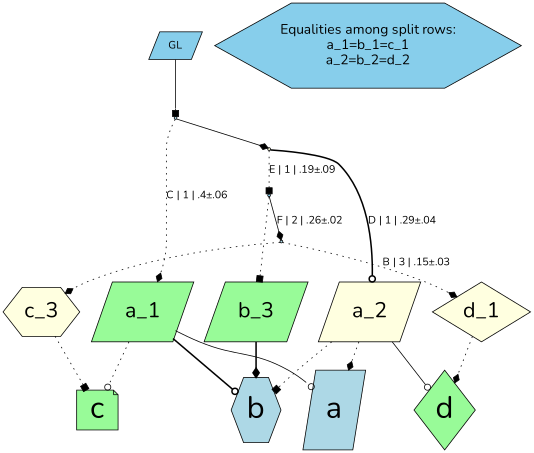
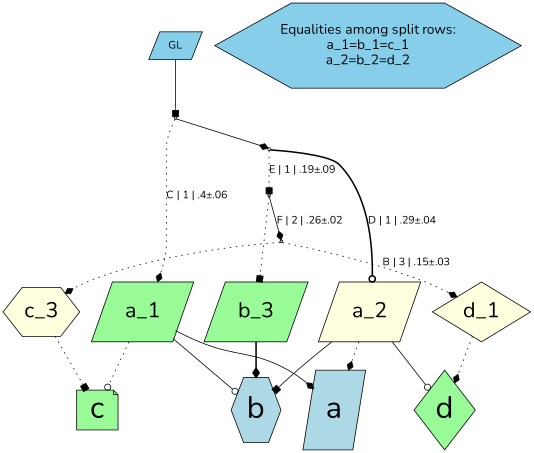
edge "a_1" -> "a": arrowhead odot -> diamond
edge "a_1" -> "b": style bold -> solid
edge "a_2" -> "b": style dotted -> solid
